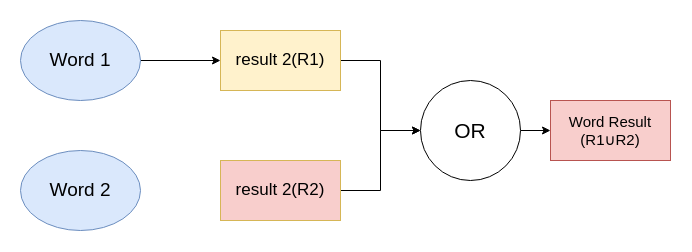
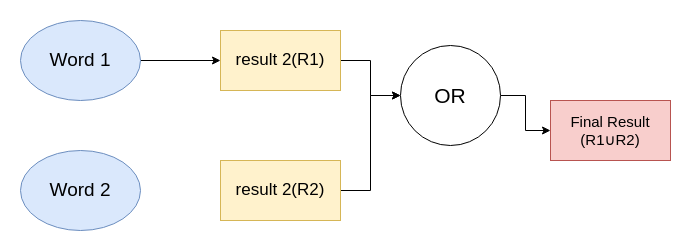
node "OR": moved (471, 131) -> (451, 96)
node "Word Result (R1∪R2)": label "Word Result (R1∪R2)" -> "Final Result (R1∪R2)"
node "result 2(R2)": fillcolor #f8cecc -> #fff2cc
